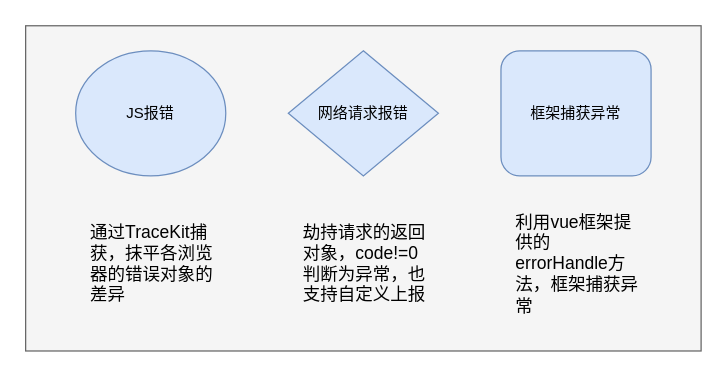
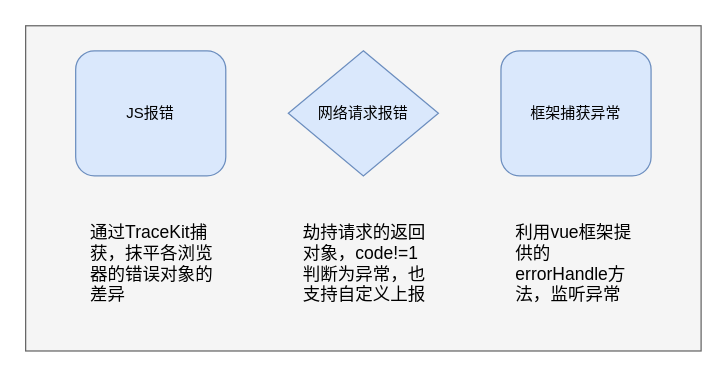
node "JS报错": shape ellipse -> rounded rectangle
node "劫持请求的返回对象，code!=0判断为异常，也支持自定义上报": label "劫持请求的返回对象，code!=0判断为异常，也支持自定义上报" -> "劫持请求的返回对象，code!=1判断为异常，也支持自定义上报"
node "利用vue框架提供的errorHandle方法，框架捕获异常": label "利用vue框架提供的errorHandle方法，框架捕获异常" -> "利用vue框架提供的errorHandle方法，监听异常"
